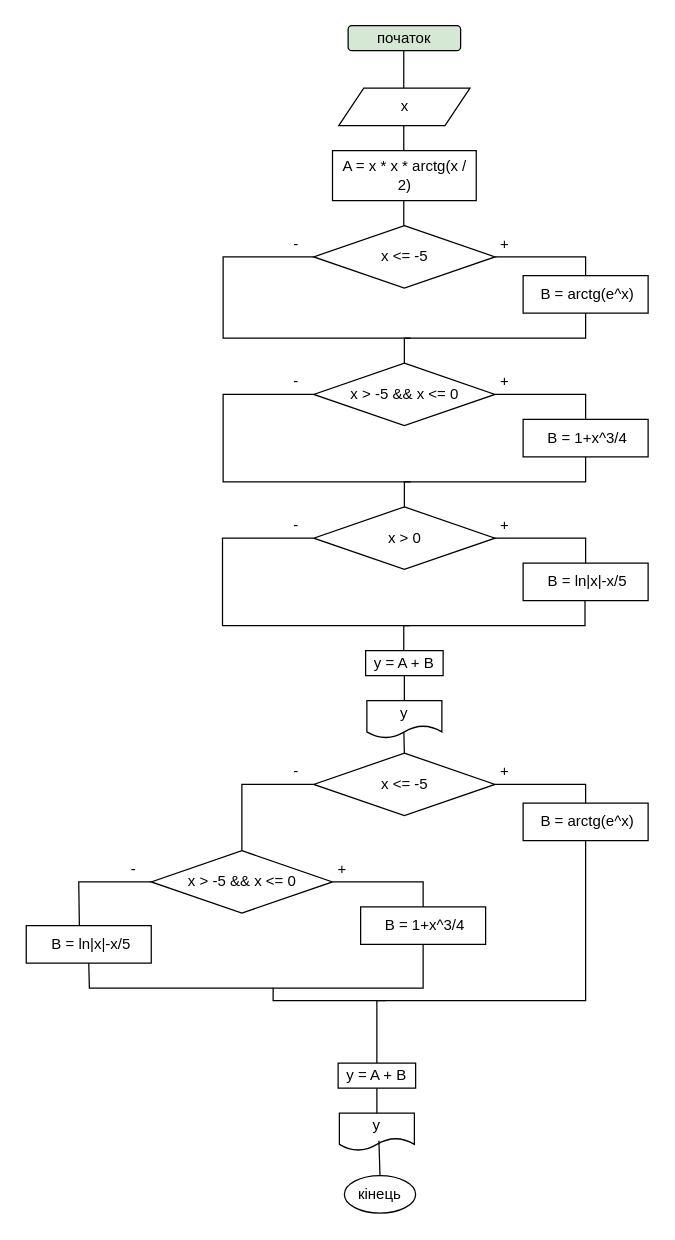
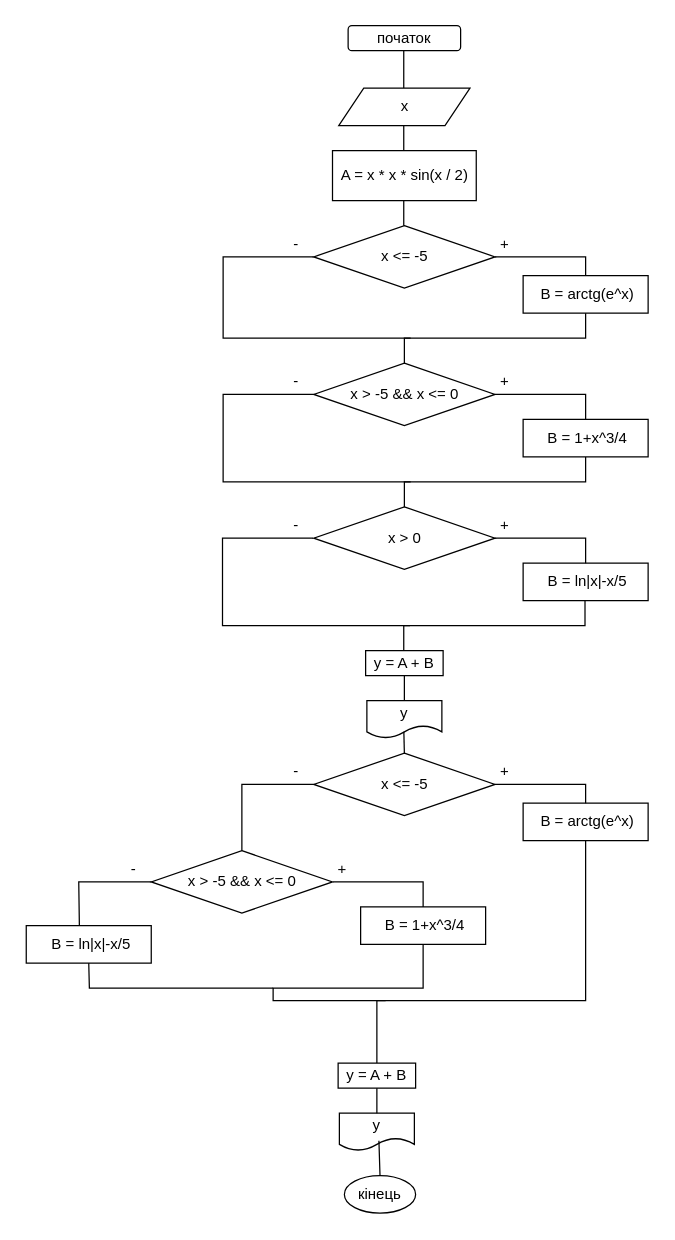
node "початок": fillcolor #d5e8d4 -> #ffffff
node "A = x * x * arctg(x / 2)": label "A = x * x * arctg(x / 2)" -> "A = x * x * sin(x / 2)"
